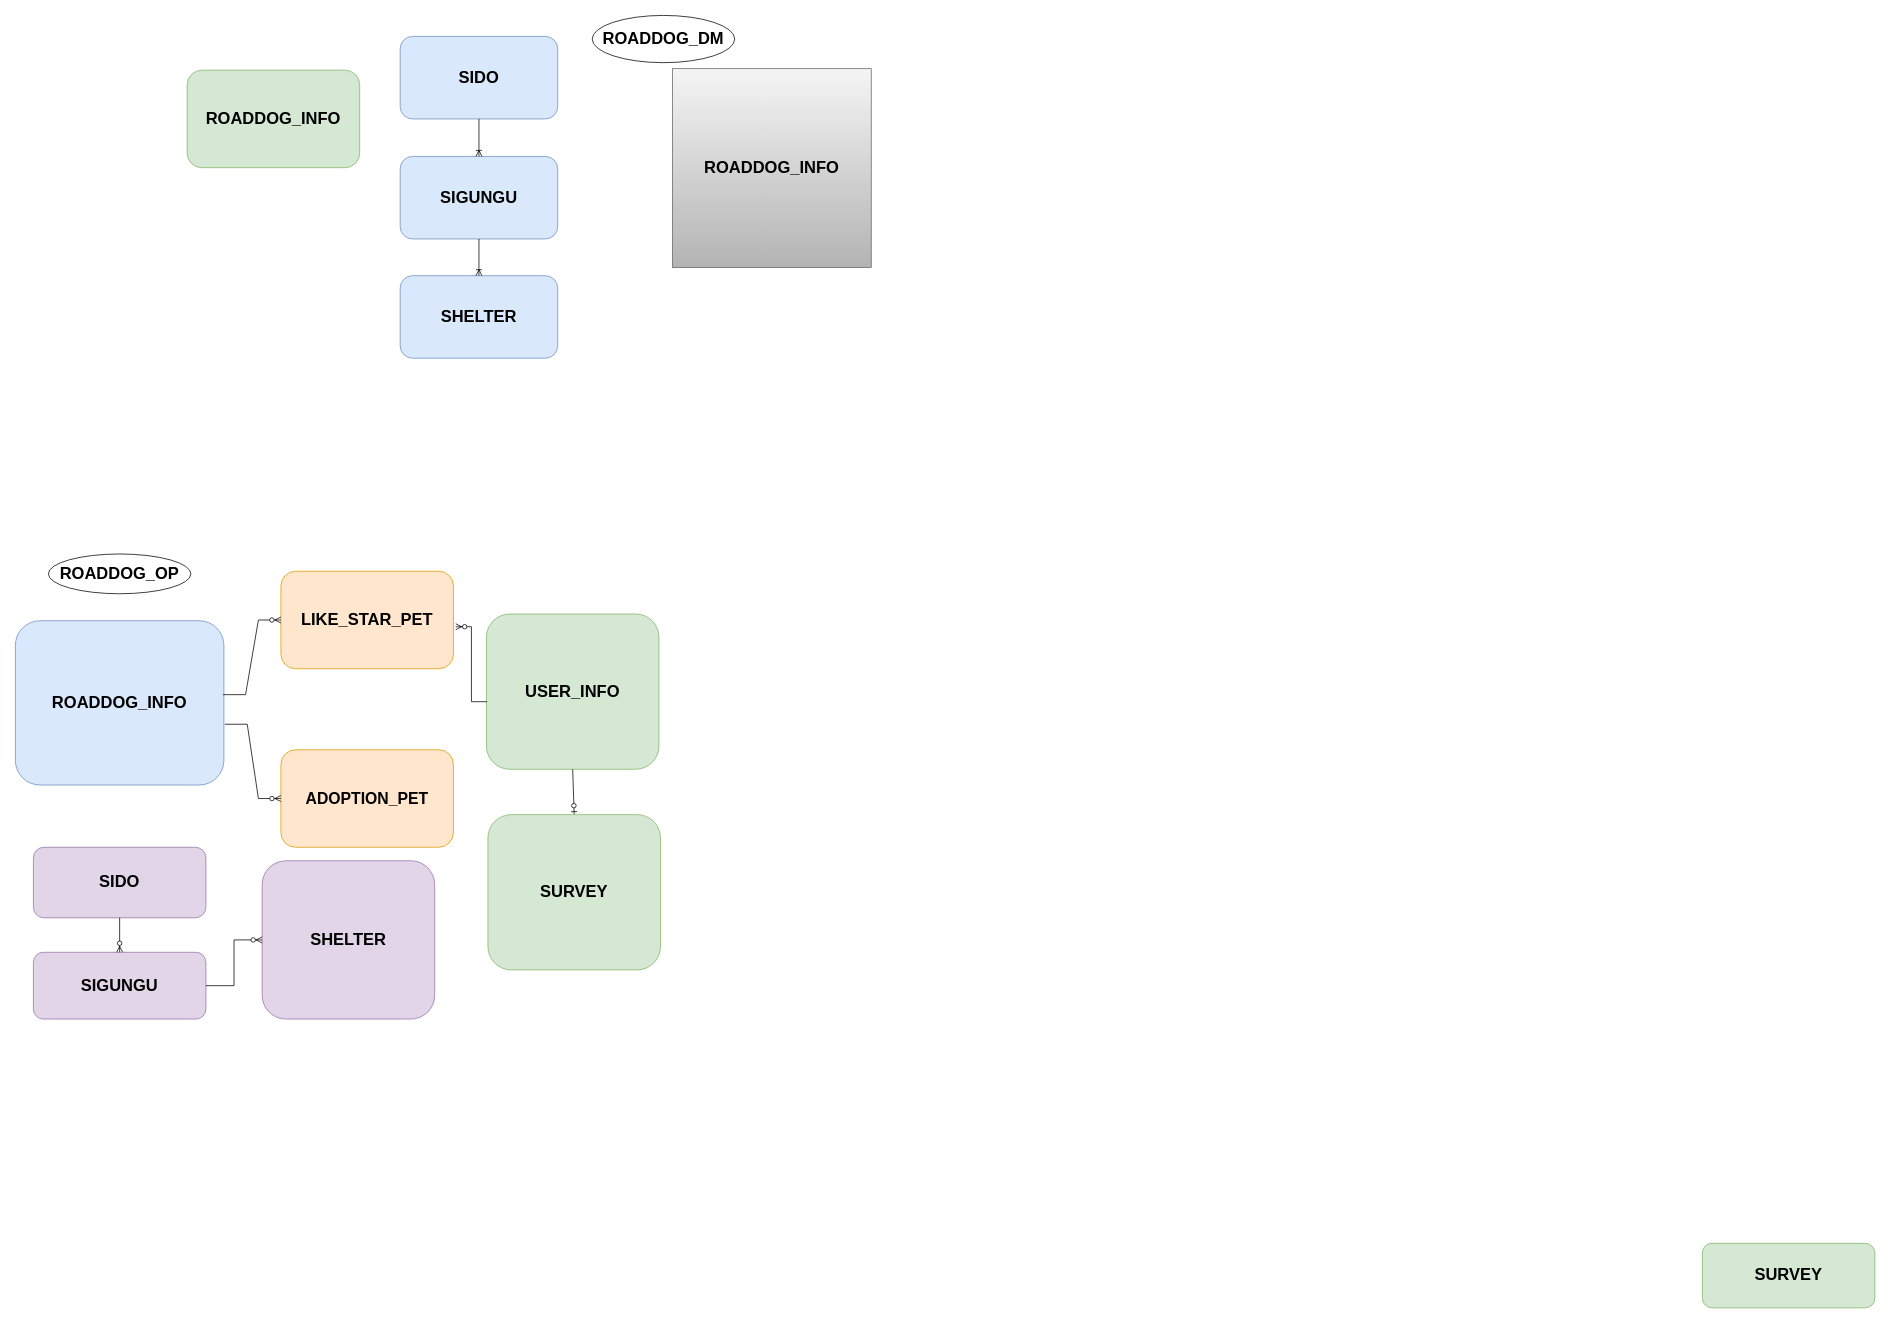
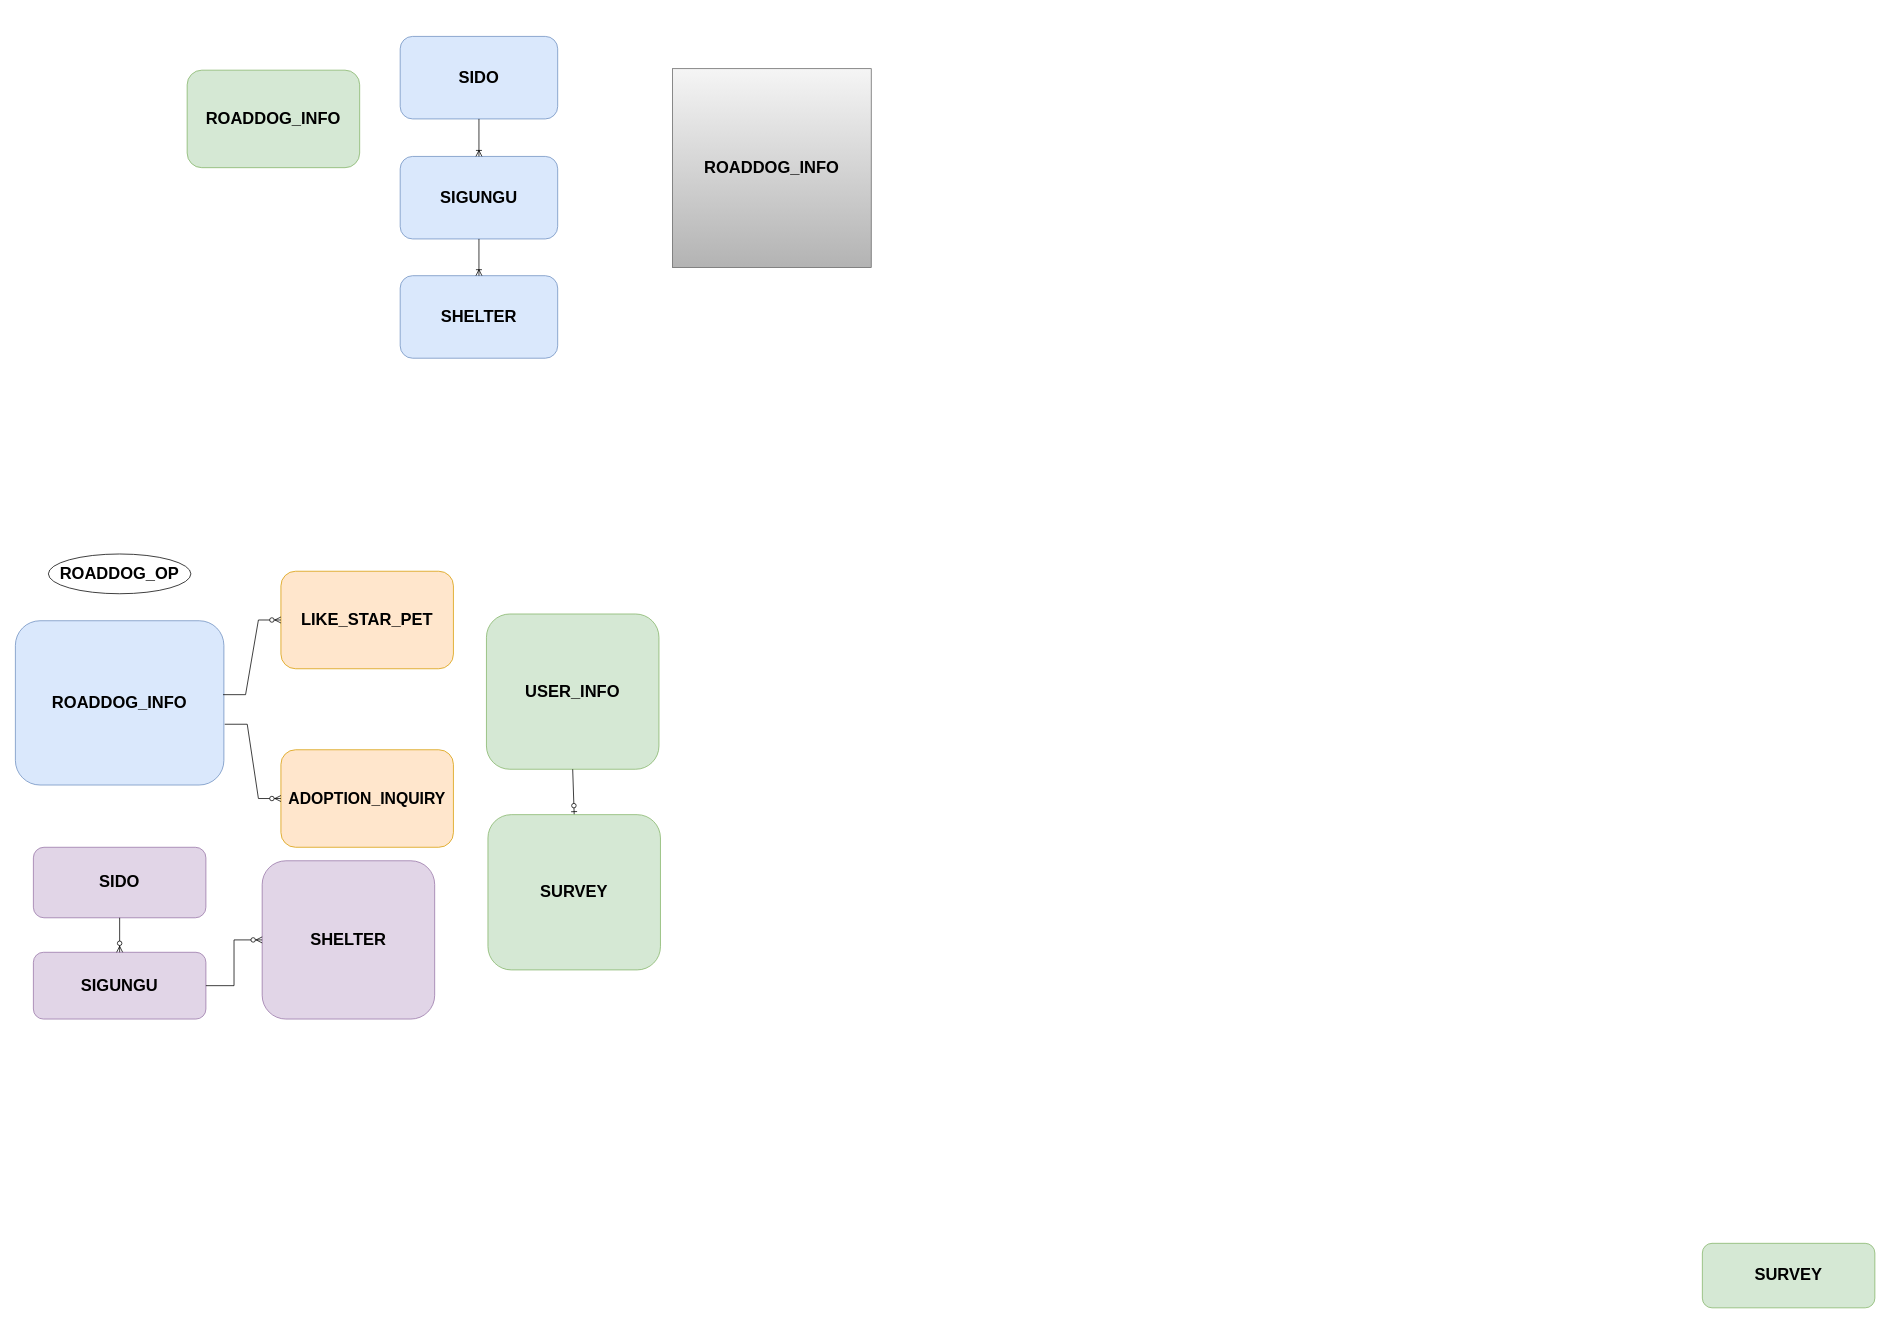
node "ROADDOG_DM": removed
edge "USER_INFO" -> "LIKE_STAR_PET": removed
node "ADOPTION_PET": label "ADOPTION_PET" -> "ADOPTION_INQUIRY"
